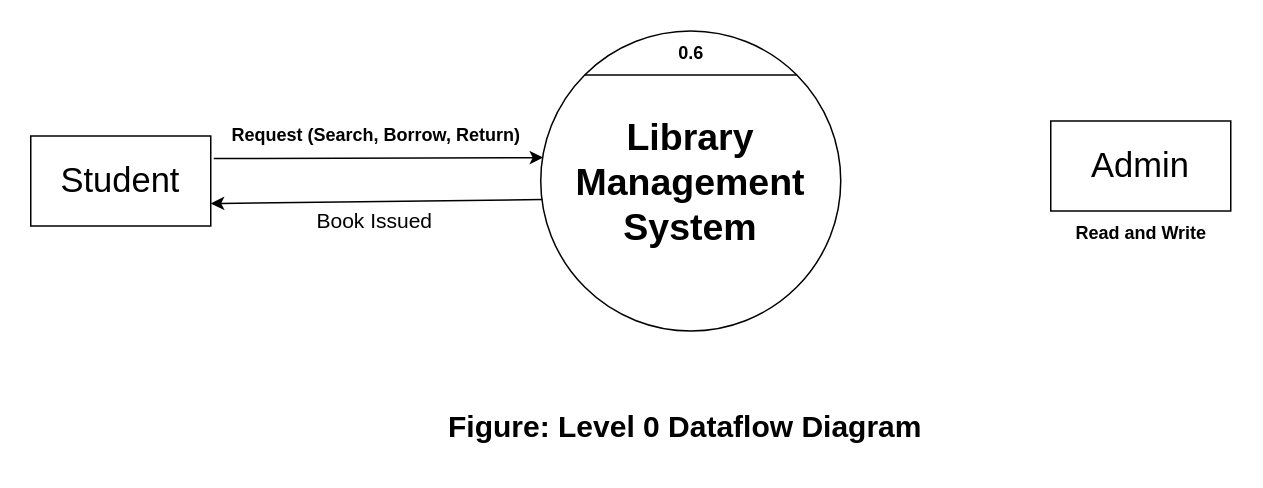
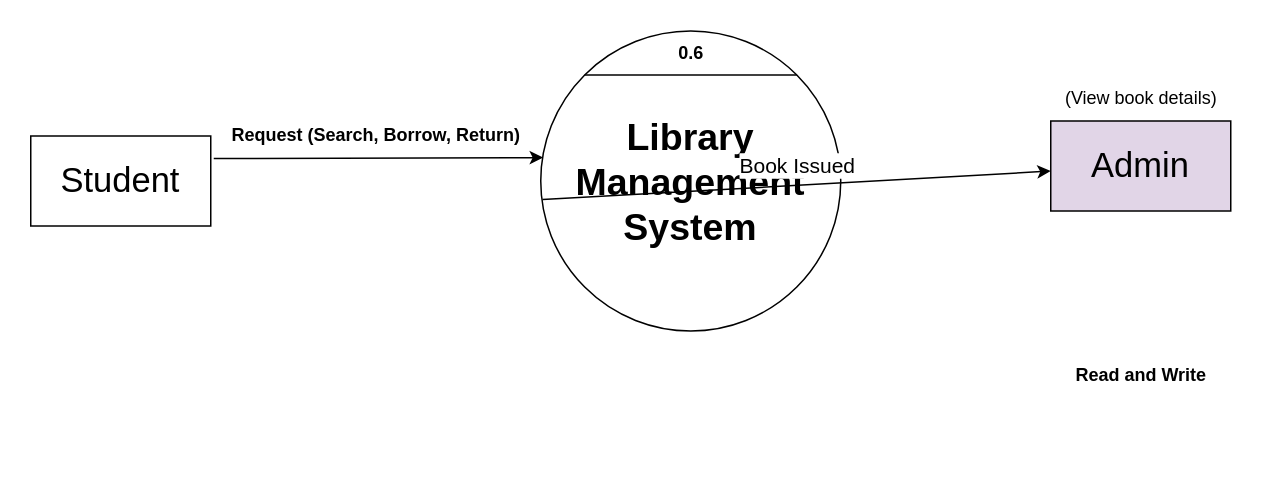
node "(View book details)": added
node "Admin": fillcolor #ffffff -> #e1d5e7
edge "Library Management System" -> "Student": now "Library Management System" -> "Admin"
node "Read and Write": moved (1141, 233) -> (1141, 376)
node "Figure: Level 0 Dataflow Diagram": removed
